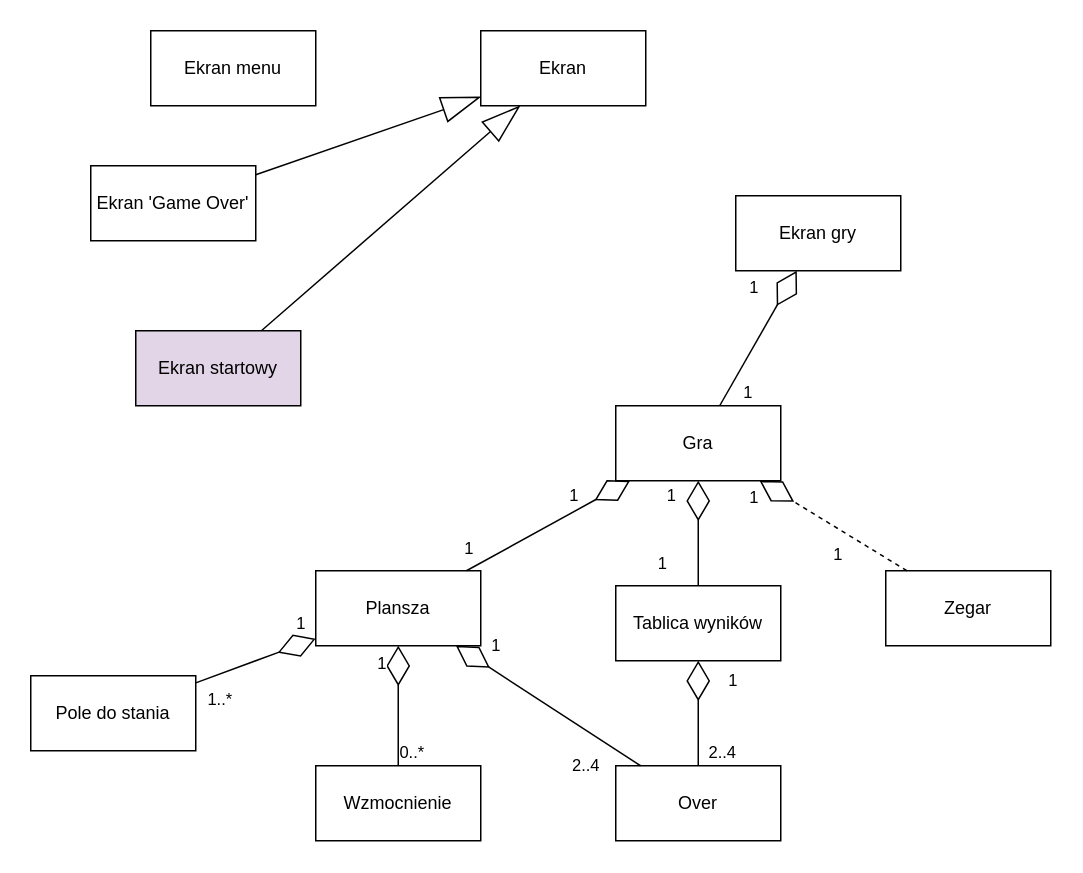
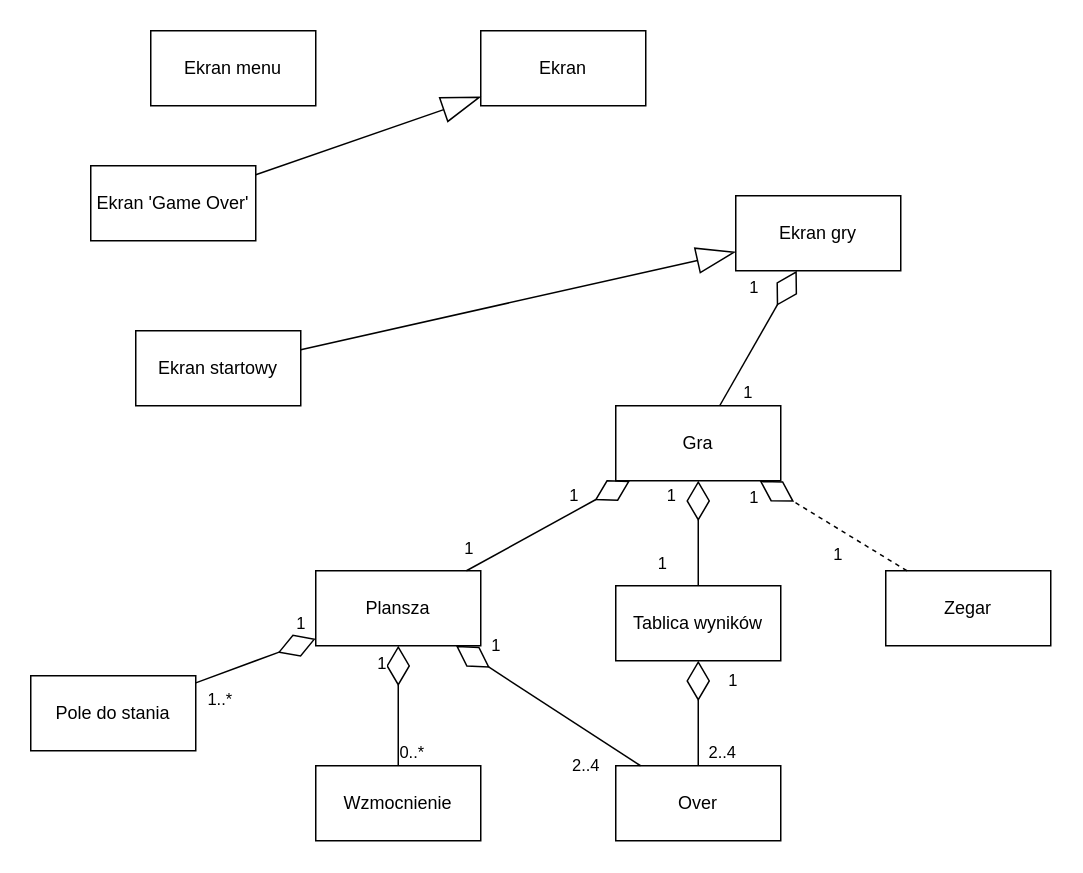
edge "Ekran startowy" -> "Ekran": now "Ekran startowy" -> "Ekran gry"
node "Ekran startowy": fillcolor #e1d5e7 -> #ffffff
